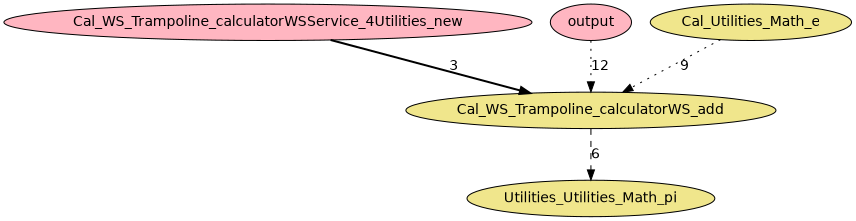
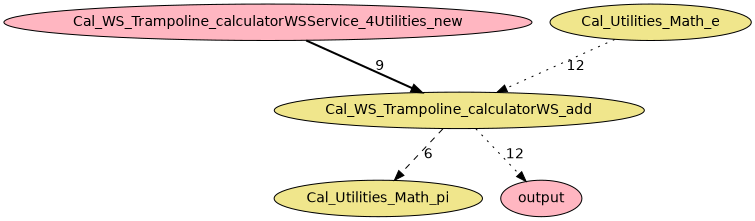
edge "output" -> "Cal_WS_Trampoline_calculatorWS_add": reversed
edge "Cal_WS_Trampoline_calculatorWSService_4Utilities_new" -> "Cal_WS_Trampoline_calculatorWS_add": label "3" -> "9"
edge "Cal_Utilities_Math_e" -> "Cal_WS_Trampoline_calculatorWS_add": label "9" -> "12"
node "Utilities_Utilities_Math_pi": label "Utilities_Utilities_Math_pi" -> "Cal_Utilities_Math_pi"
